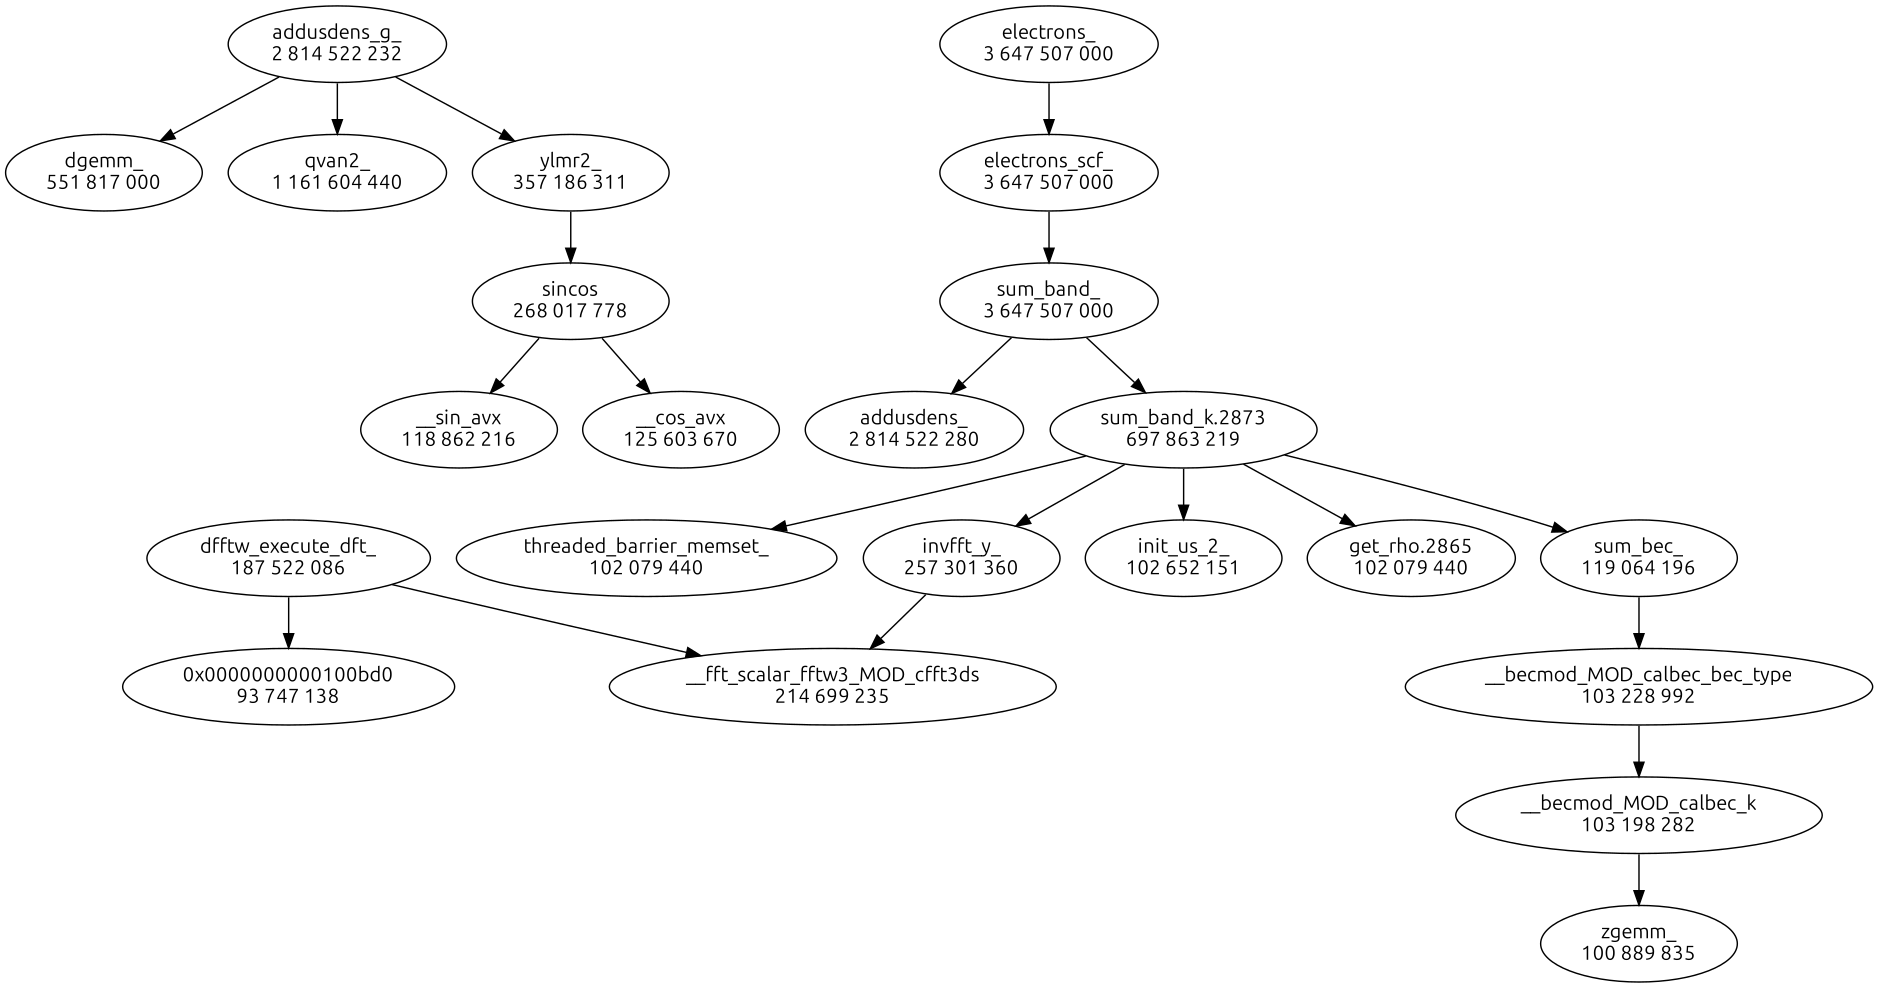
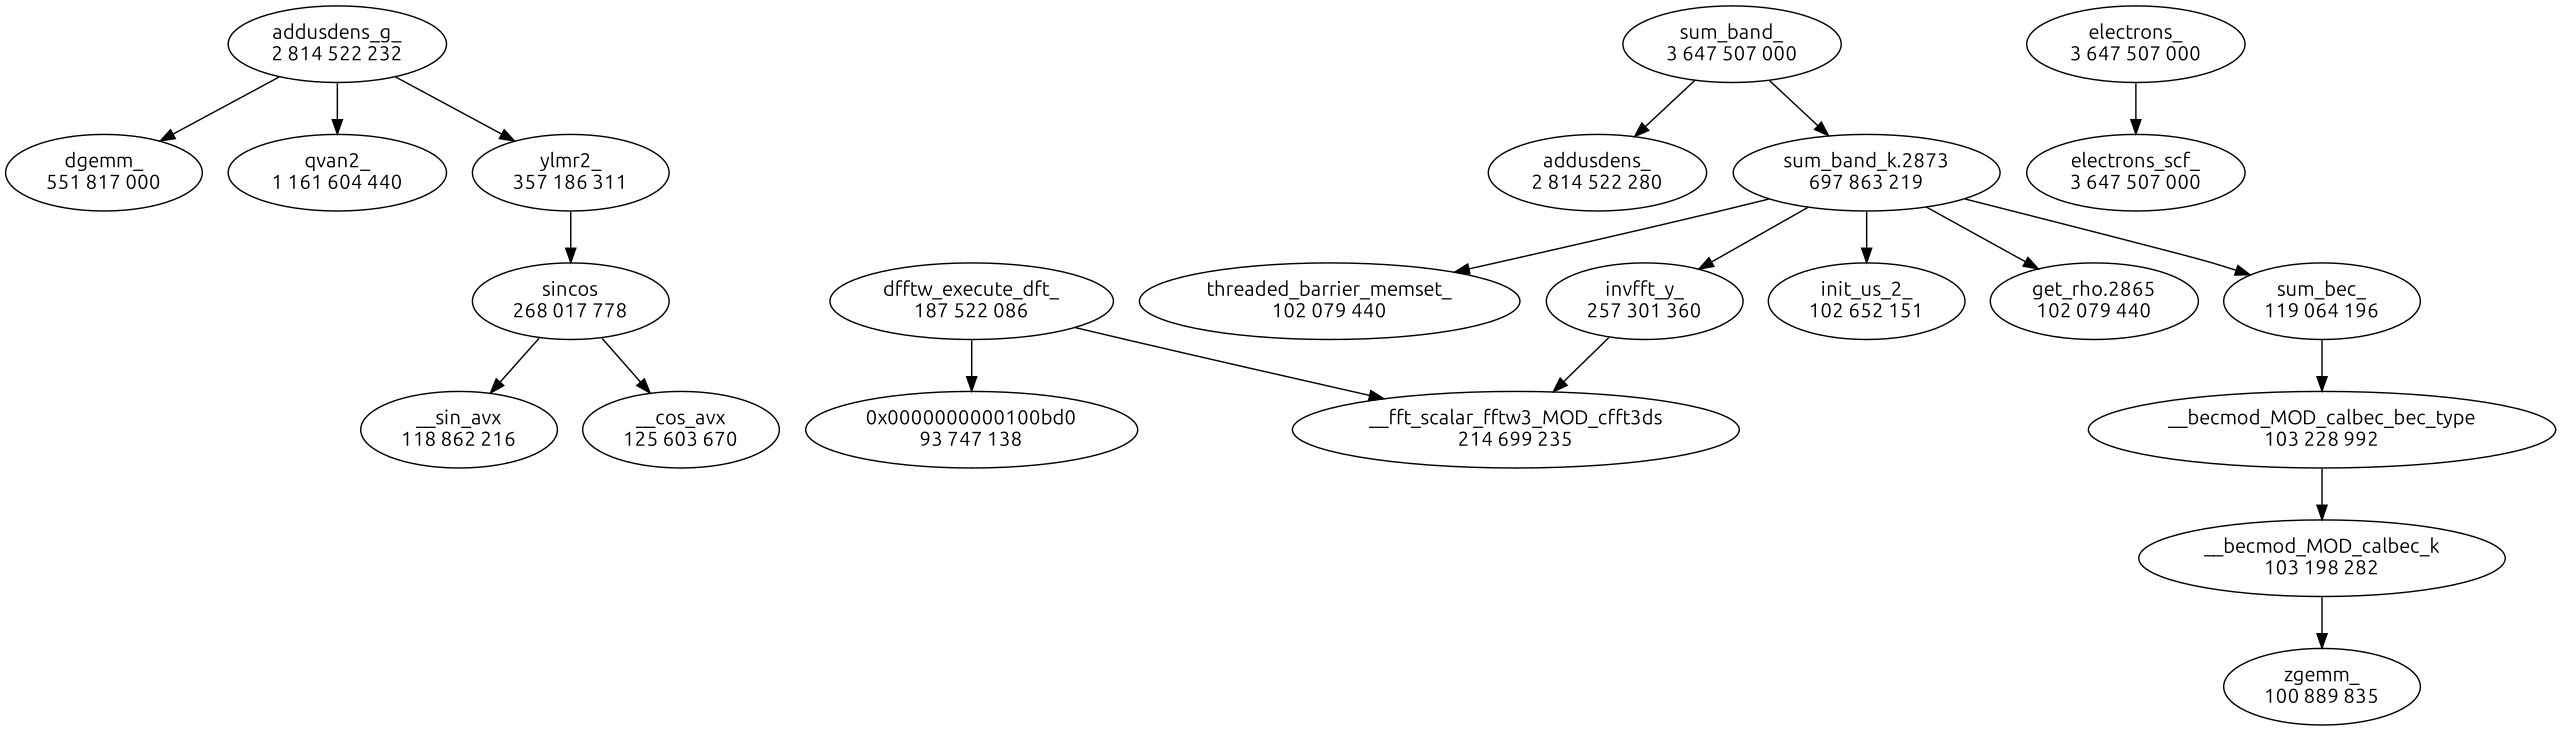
edge "electrons_scf_ 3 647 507 000" -> "sum_band_ 3 647 507 000": removed
